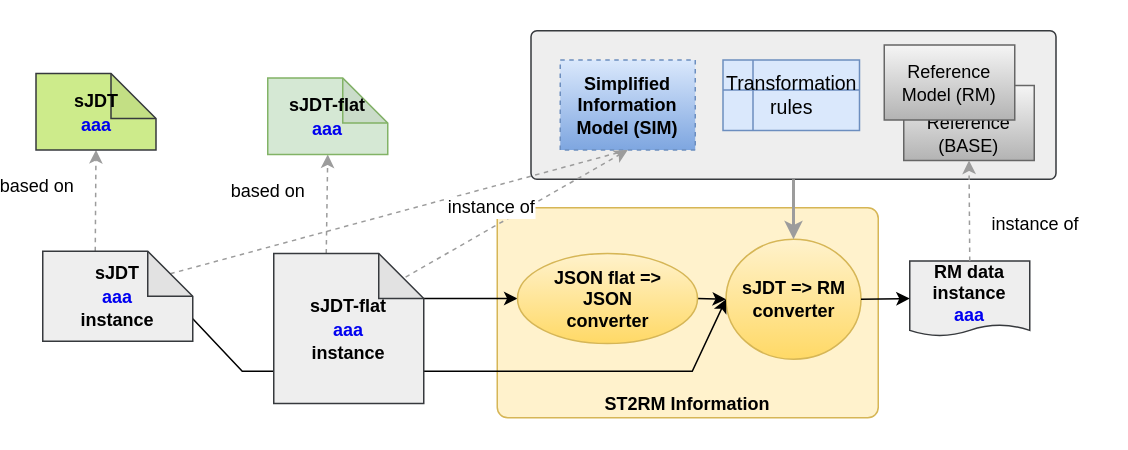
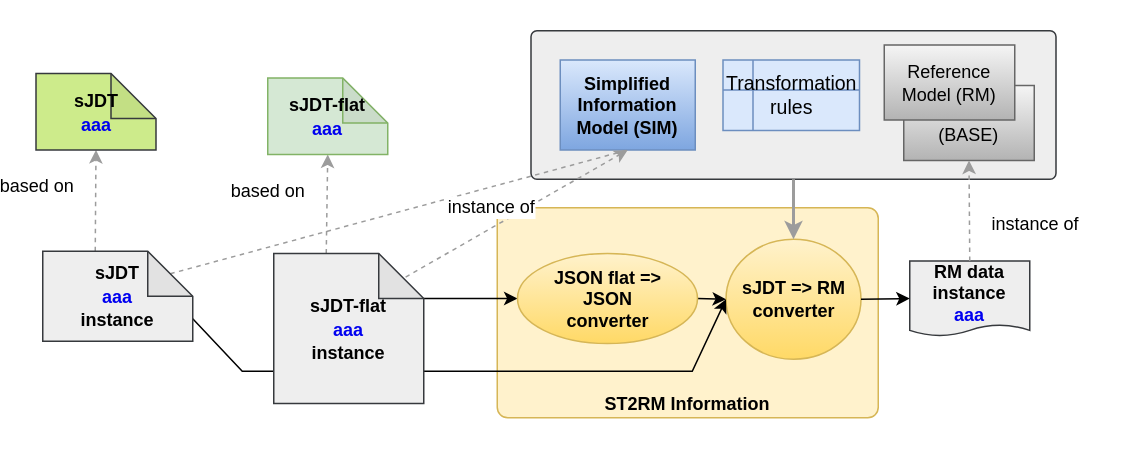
node "Simplified Information Model (SIM)": style dashed -> solid
node "Base Reference (BASE)": label "Base Reference (BASE)" -> "Base Model (BASE)"
